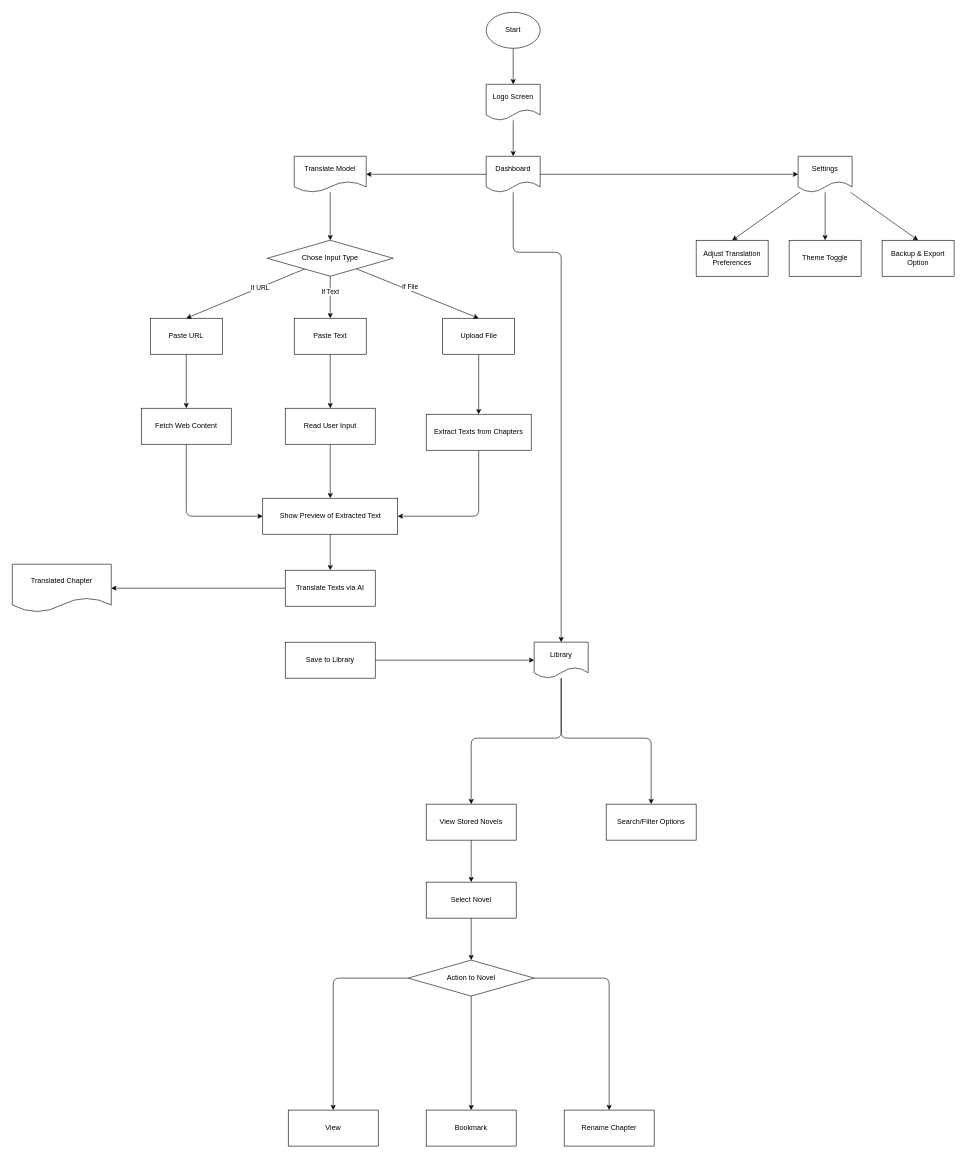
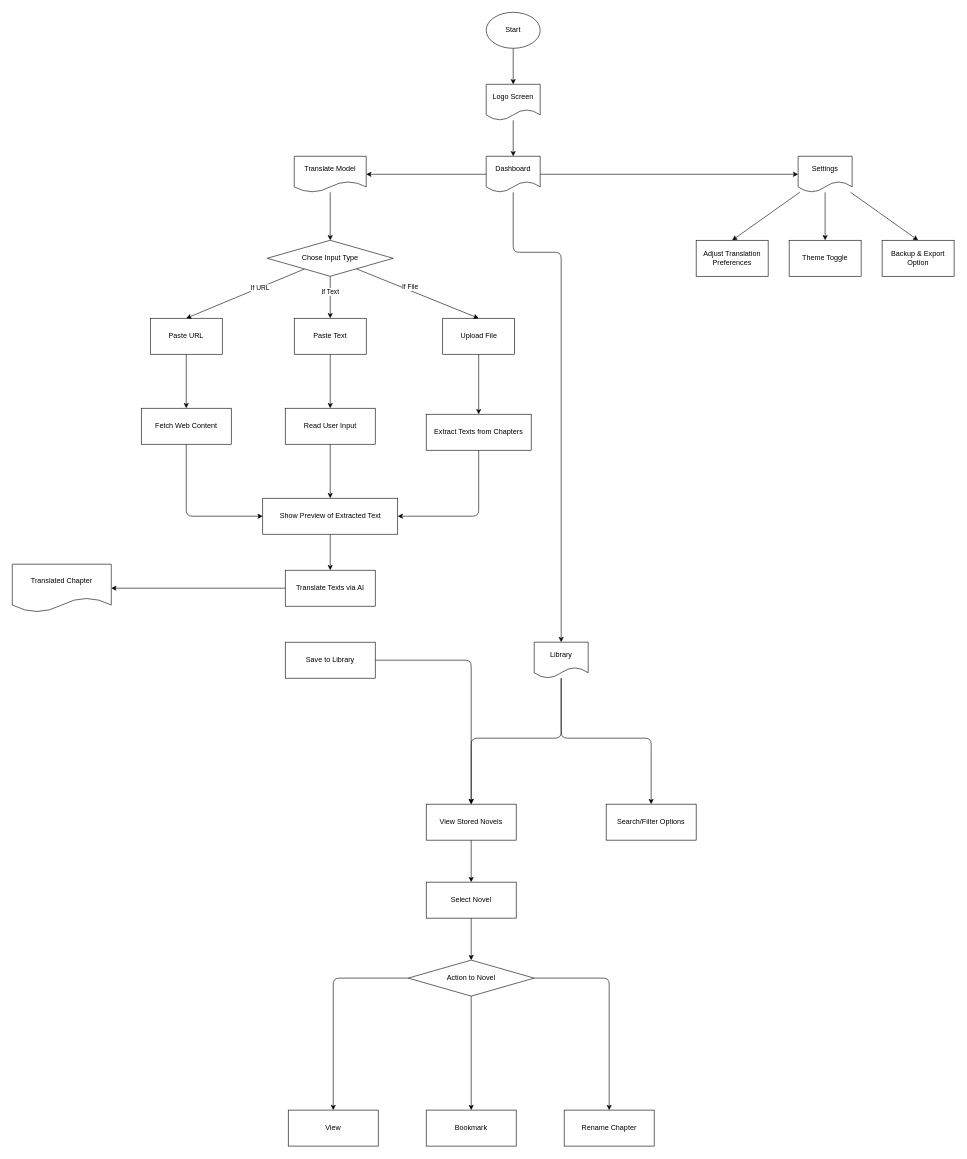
edge "Save to Library" -> "Library": now "Save to Library" -> "View Stored Novels"
